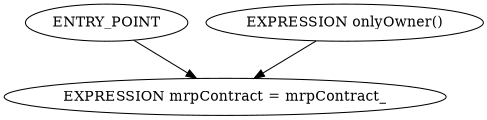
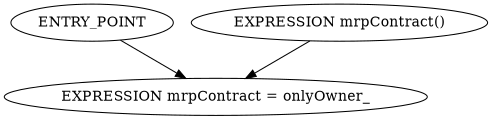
node "EXPRESSION onlyOwner()": label "EXPRESSION onlyOwner()" -> "EXPRESSION mrpContract()"
node "EXPRESSION mrpContract = mrpContract_": label "EXPRESSION mrpContract = mrpContract_" -> "EXPRESSION mrpContract = onlyOwner_"
